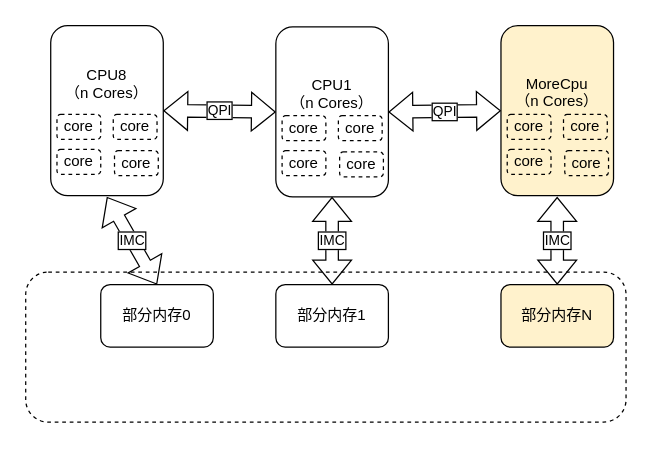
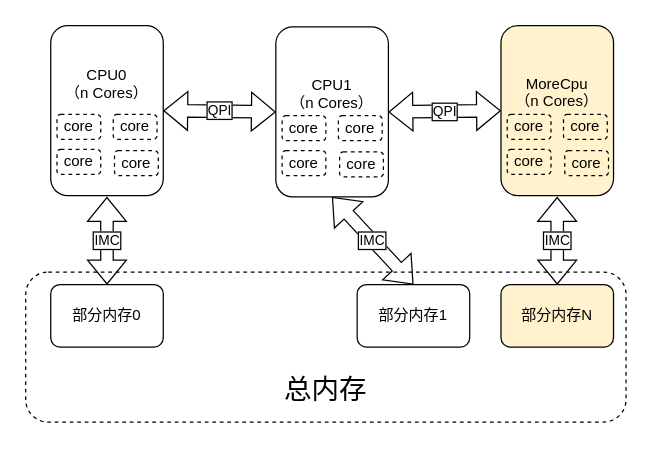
node "CPU8 （n Cores）": label "CPU8 （n Cores）" -> "CPU0 （n Cores）"
node "部分内存0": moved (157, 316) -> (107, 316)
node "部分内存1": moved (332, 316) -> (413, 316)
node "总内存": added
